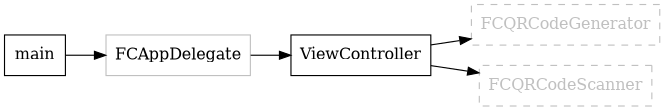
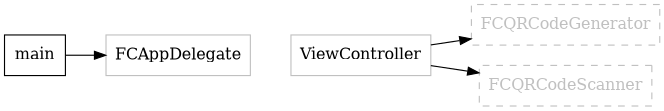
edge "FCAppDelegate" -> "ViewController": removed
node "ViewController": color black -> gray
